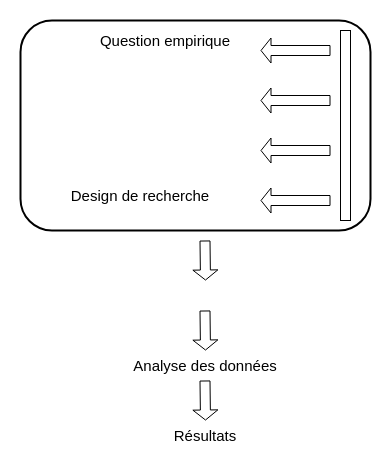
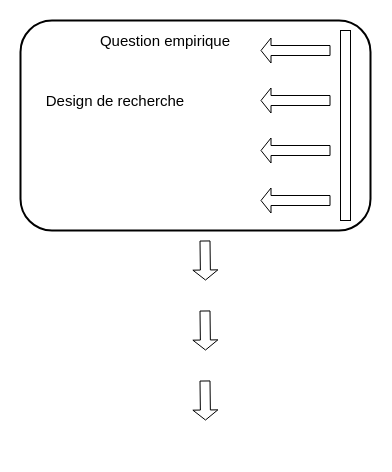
node "Design de recherche": moved (141, 196) -> (116, 101)
node "Analyse des données": removed
node "Résultats": removed
